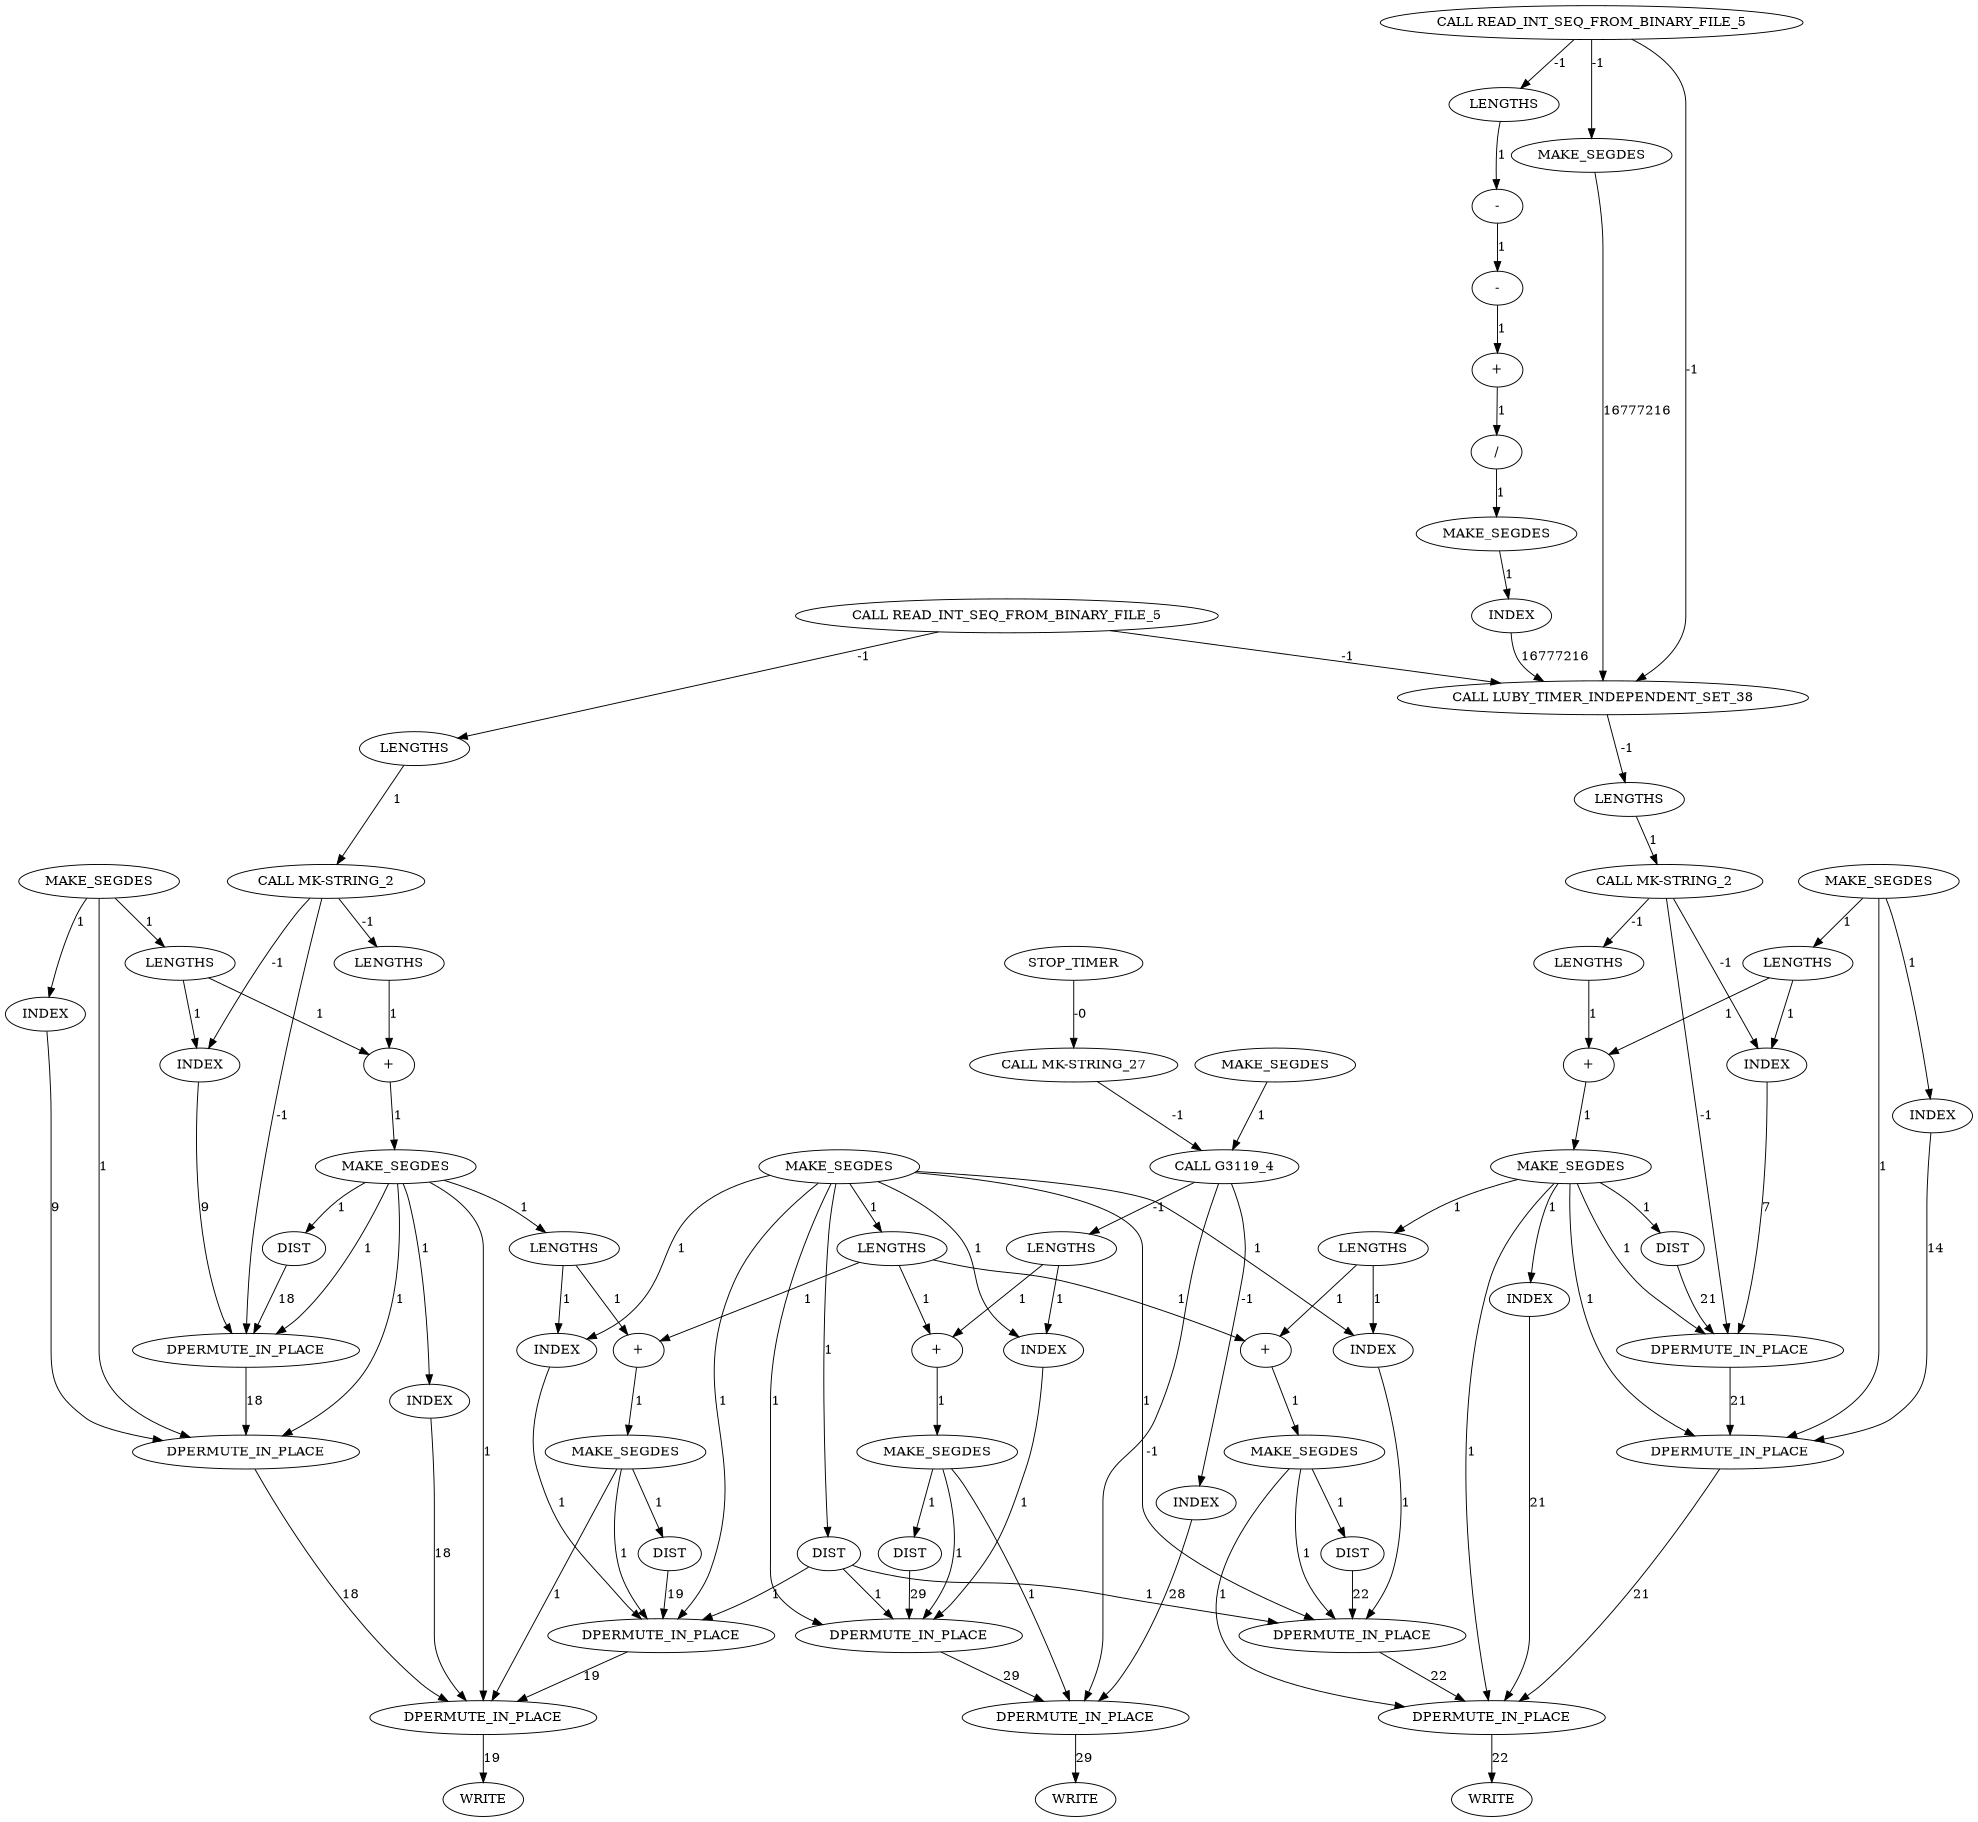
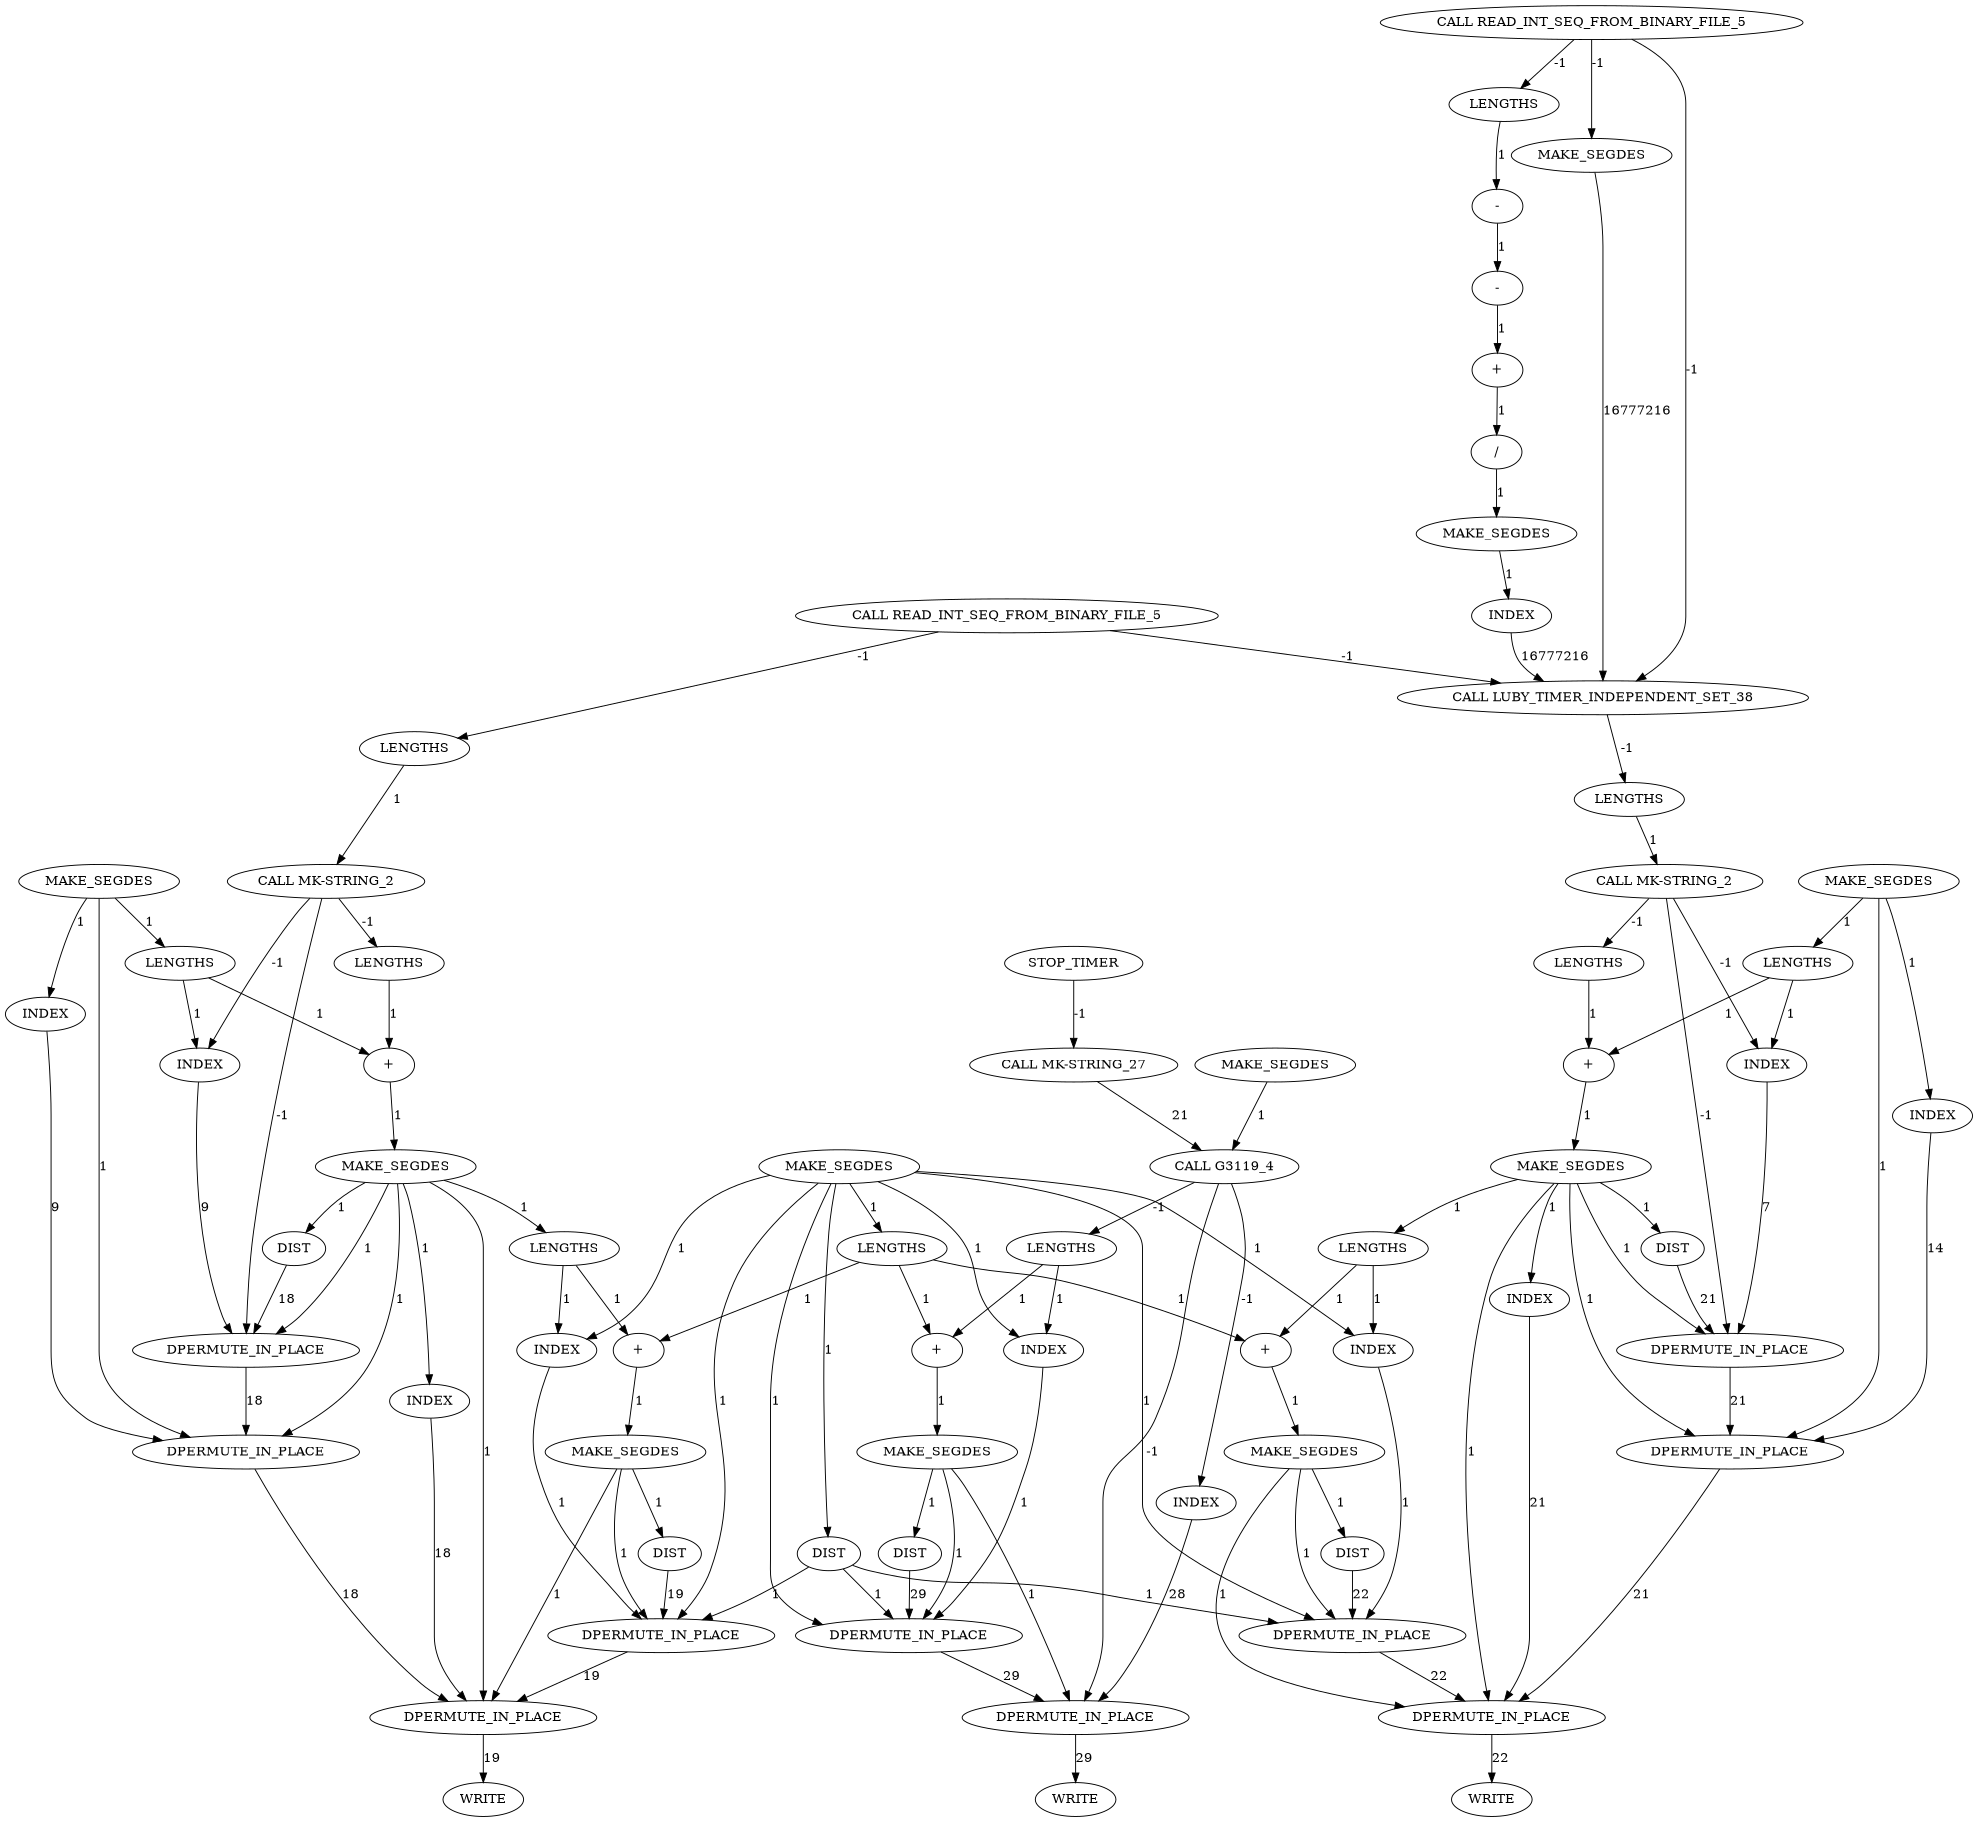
edge "STOP_TIMER" -> "CALL MK-STRING_27": label "-0" -> "-1"
edge "CALL MK-STRING_27" -> "CALL G3119_4": label "-1" -> "21"
